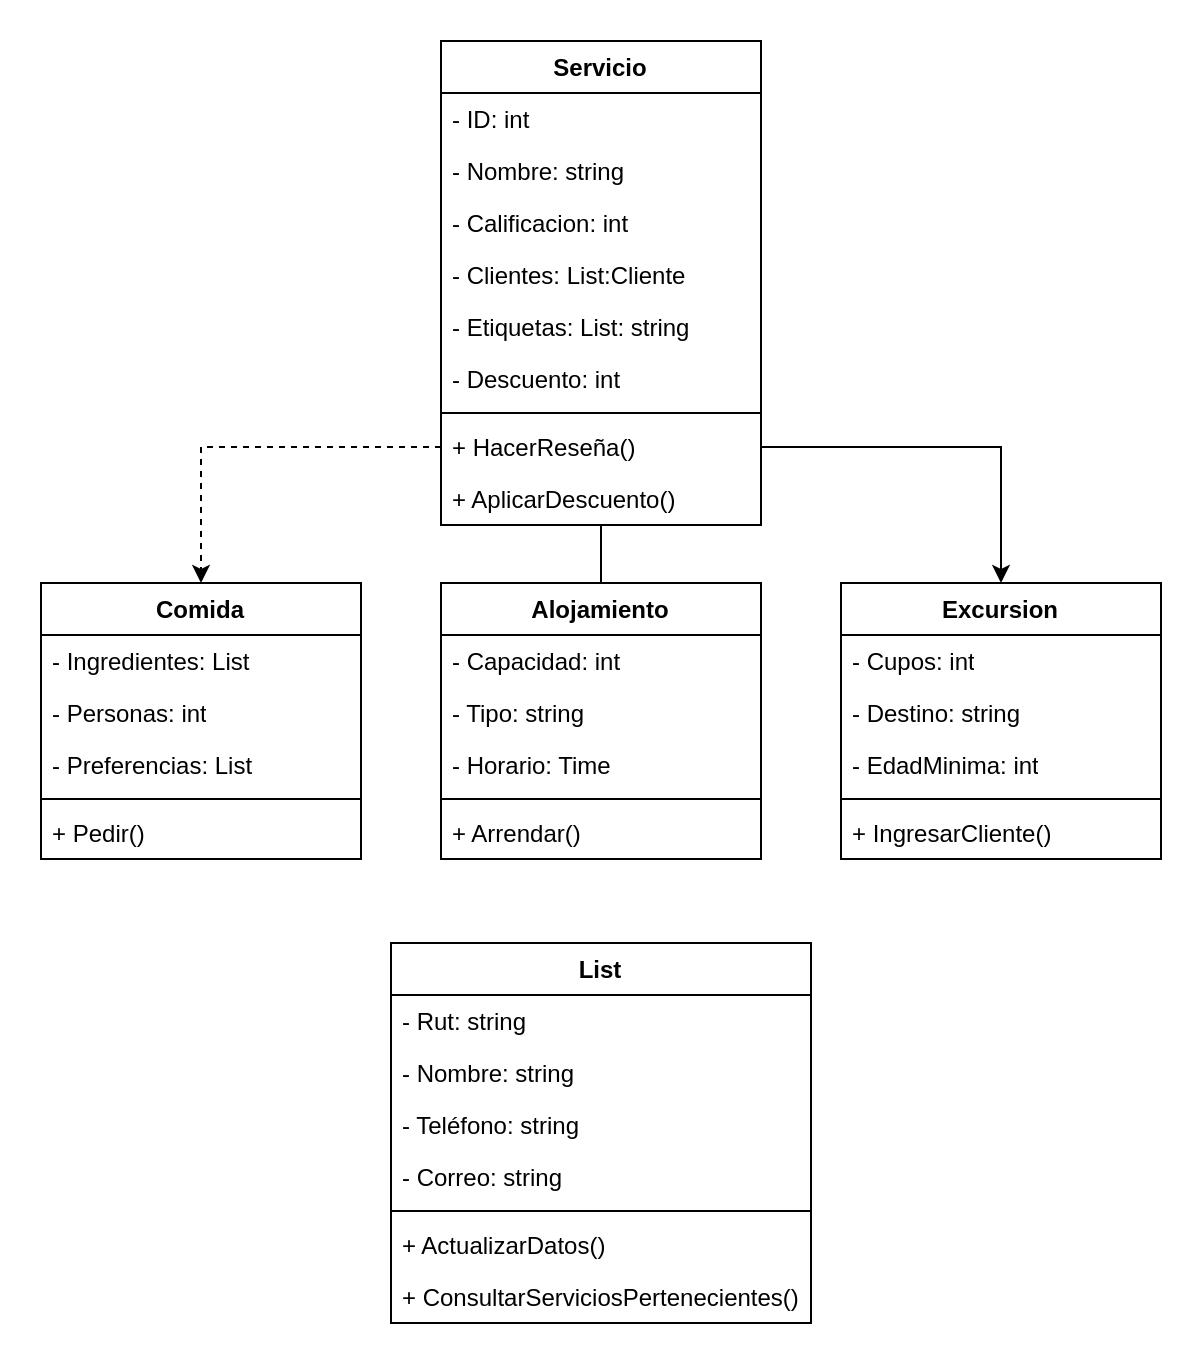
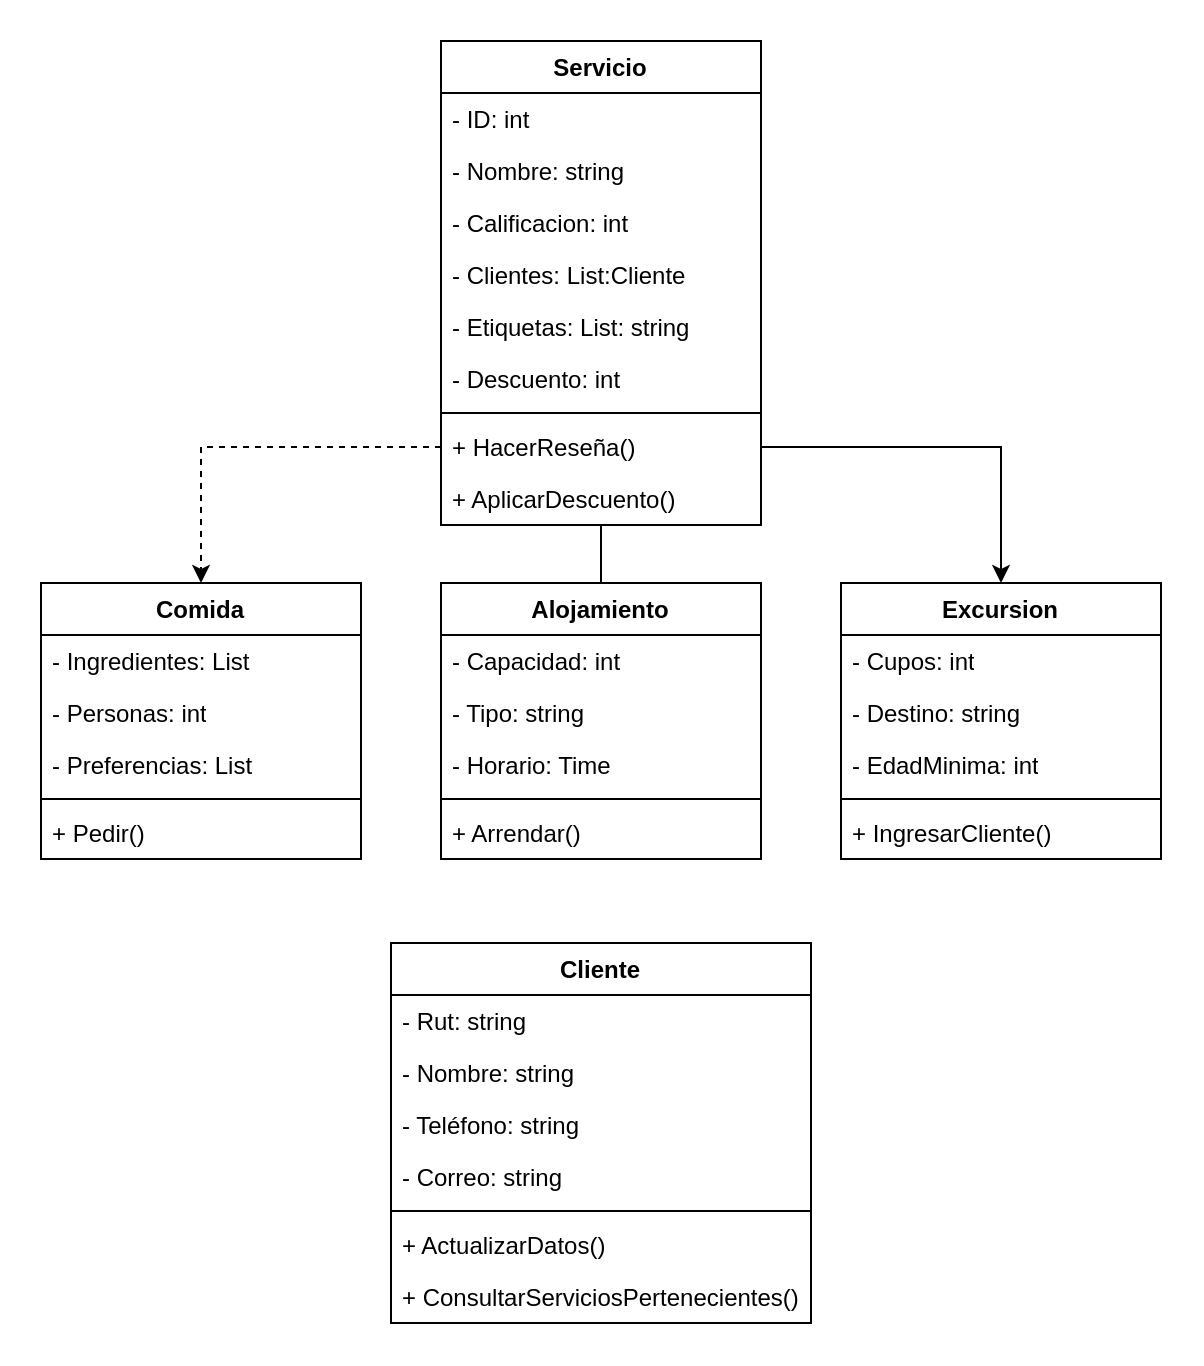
node "List": label "List" -> "Cliente"
